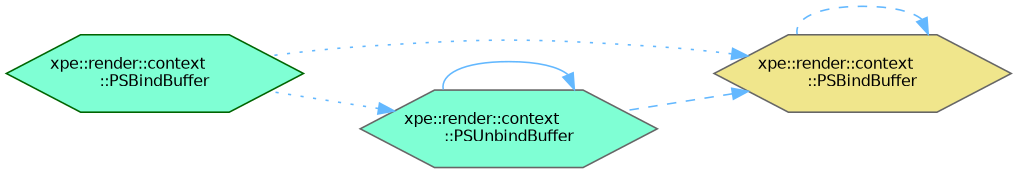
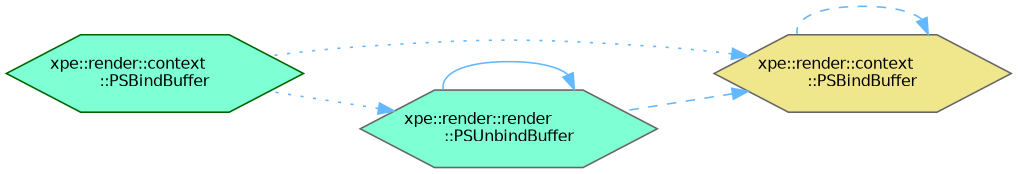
node "xpe::render::context ::PSUnbindBuffer": label "xpe::render::context ::PSUnbindBuffer" -> "xpe::render::render ::PSUnbindBuffer"
